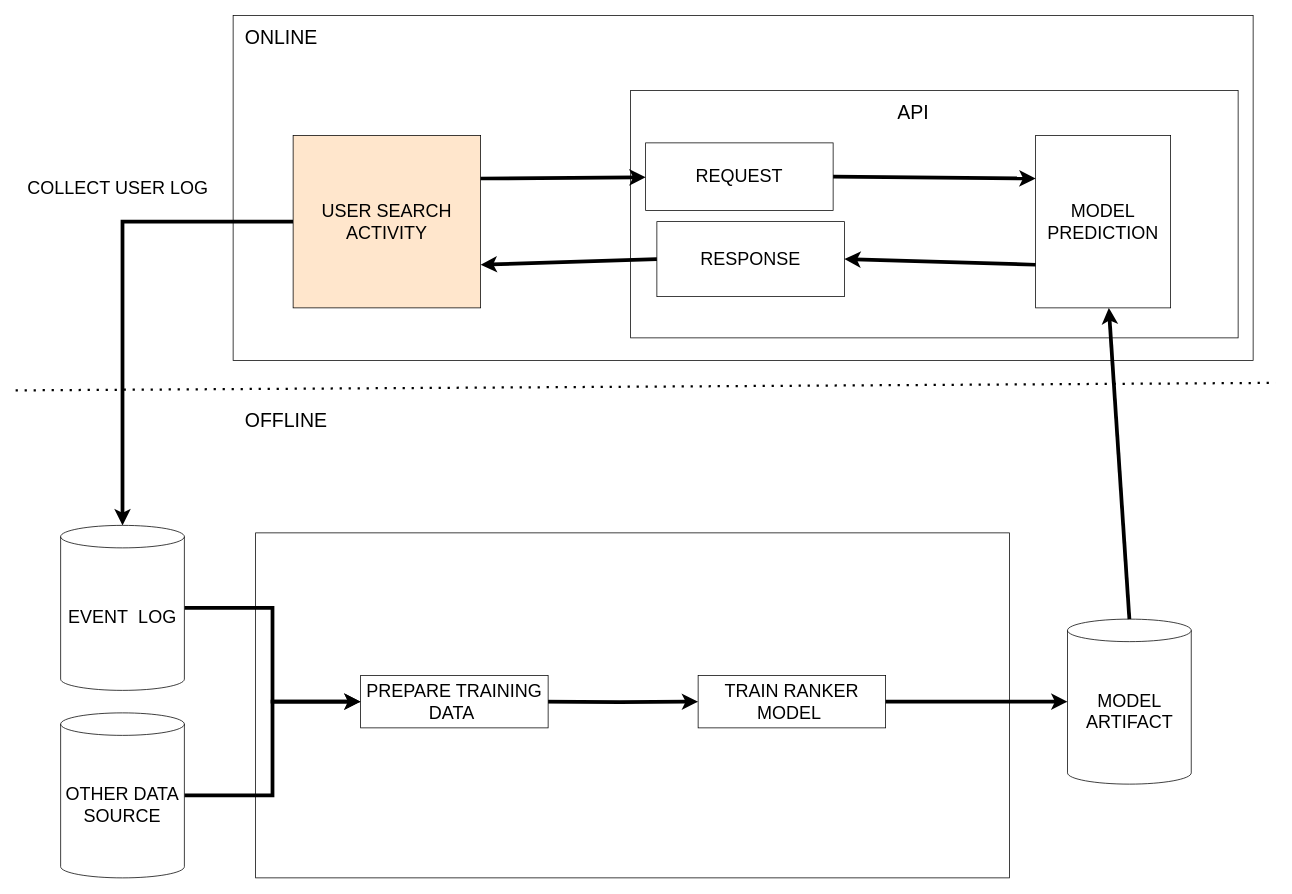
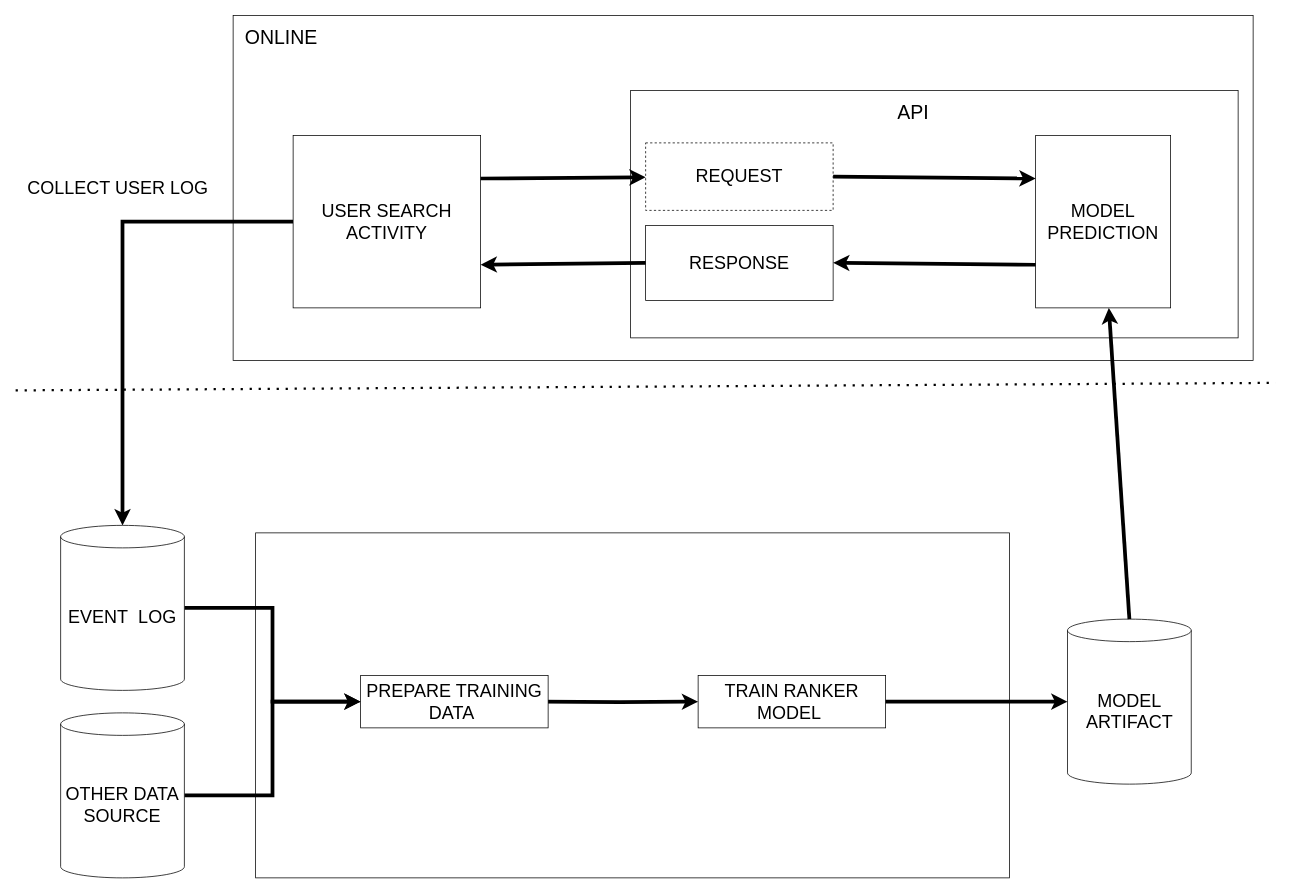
node "REQUEST": style solid -> dashed
node "USER SEARCH ACTIVITY": fillcolor #ffe6cc -> #ffffff
node "RESPONSE": moved (750, 259) -> (739, 263)
node "OFFLINE": removed
